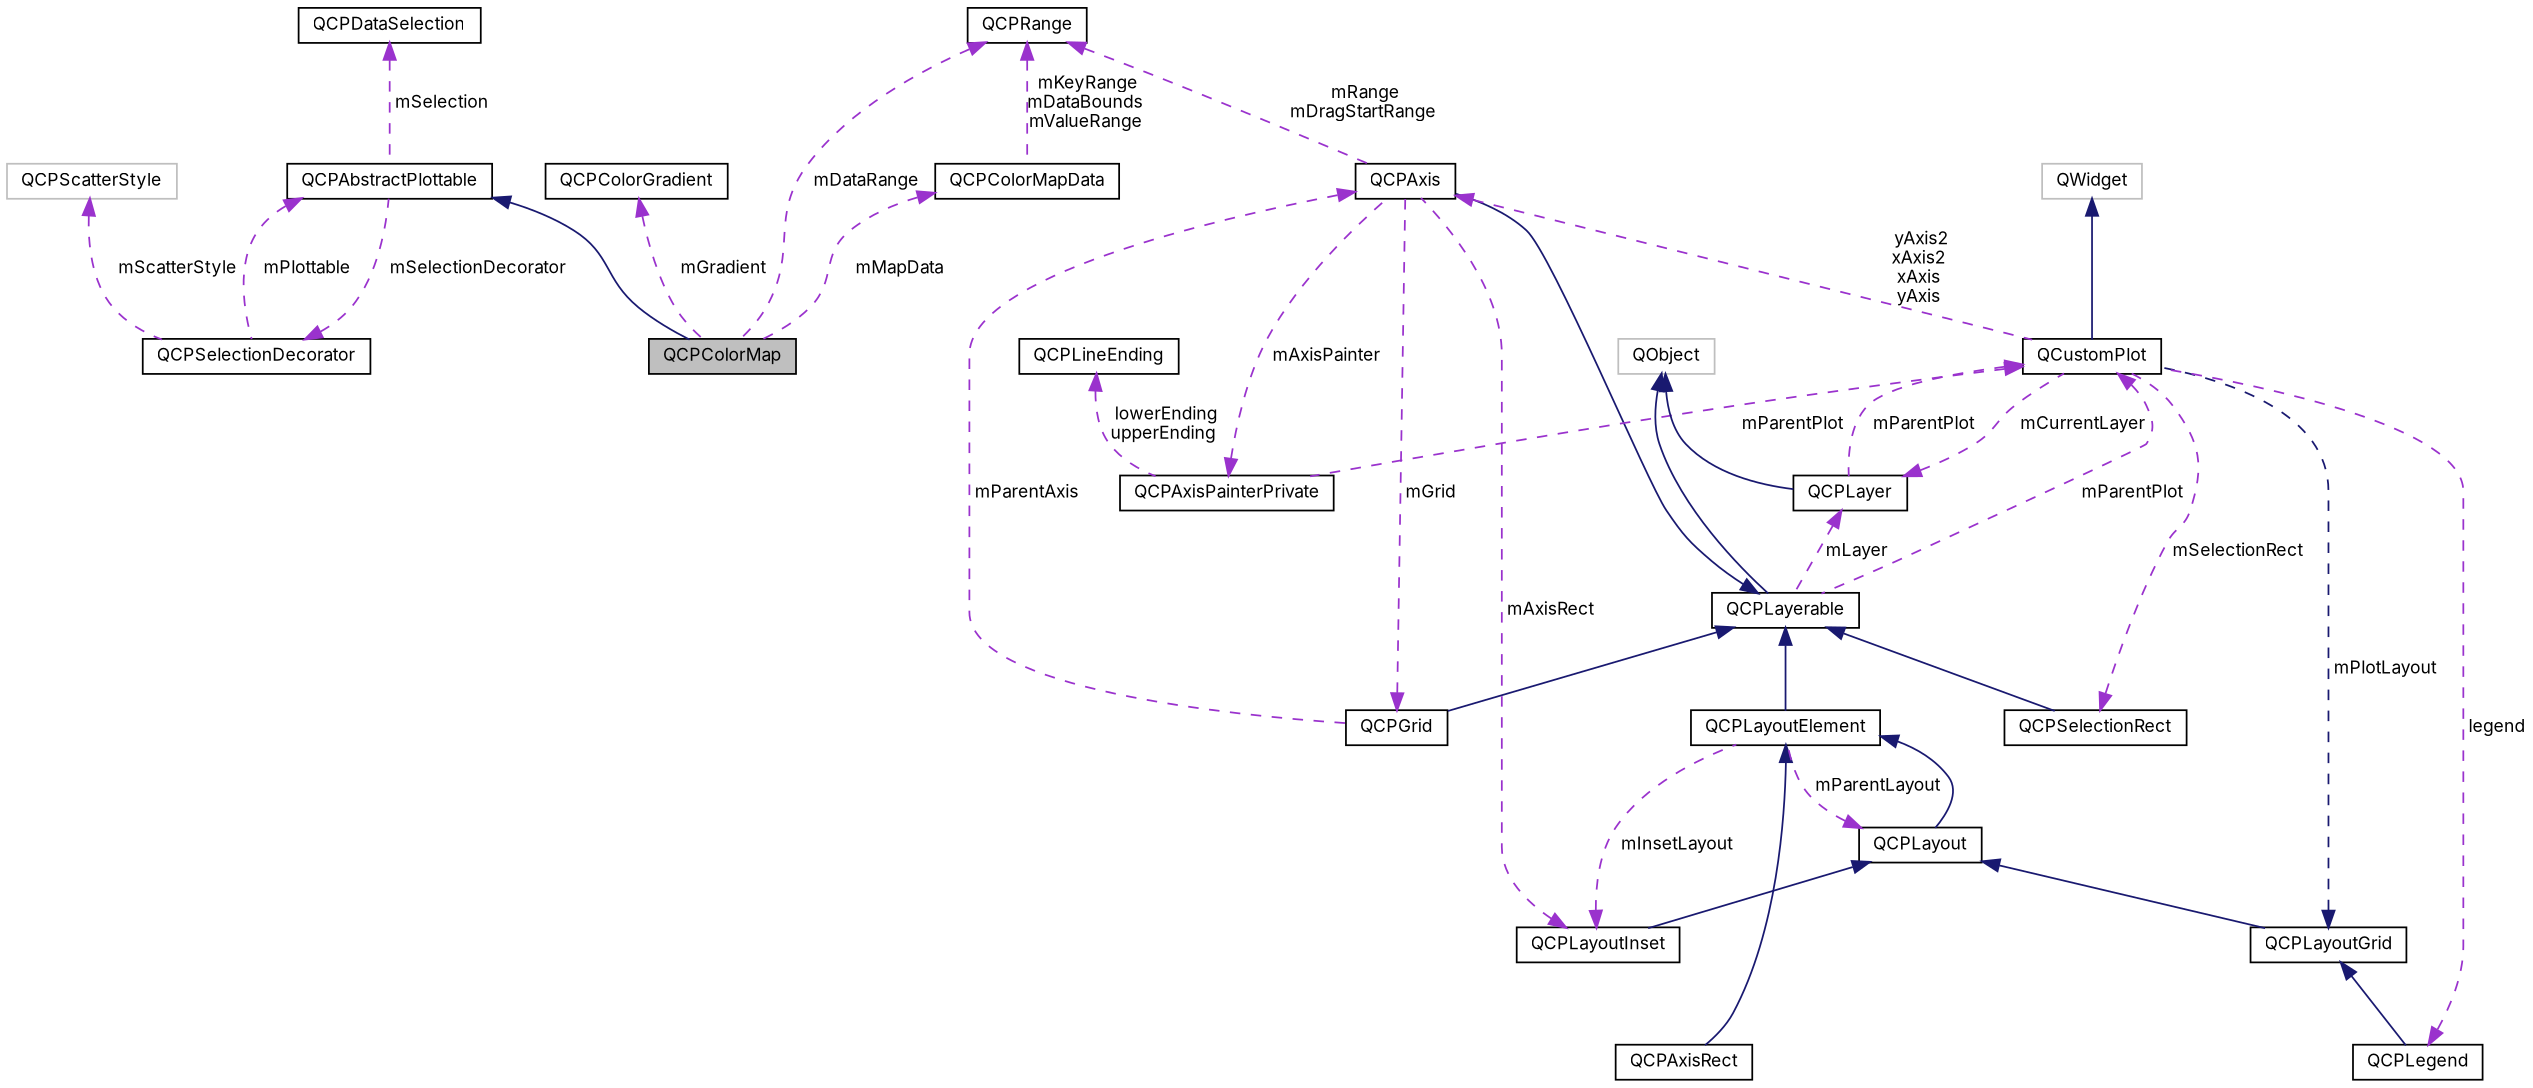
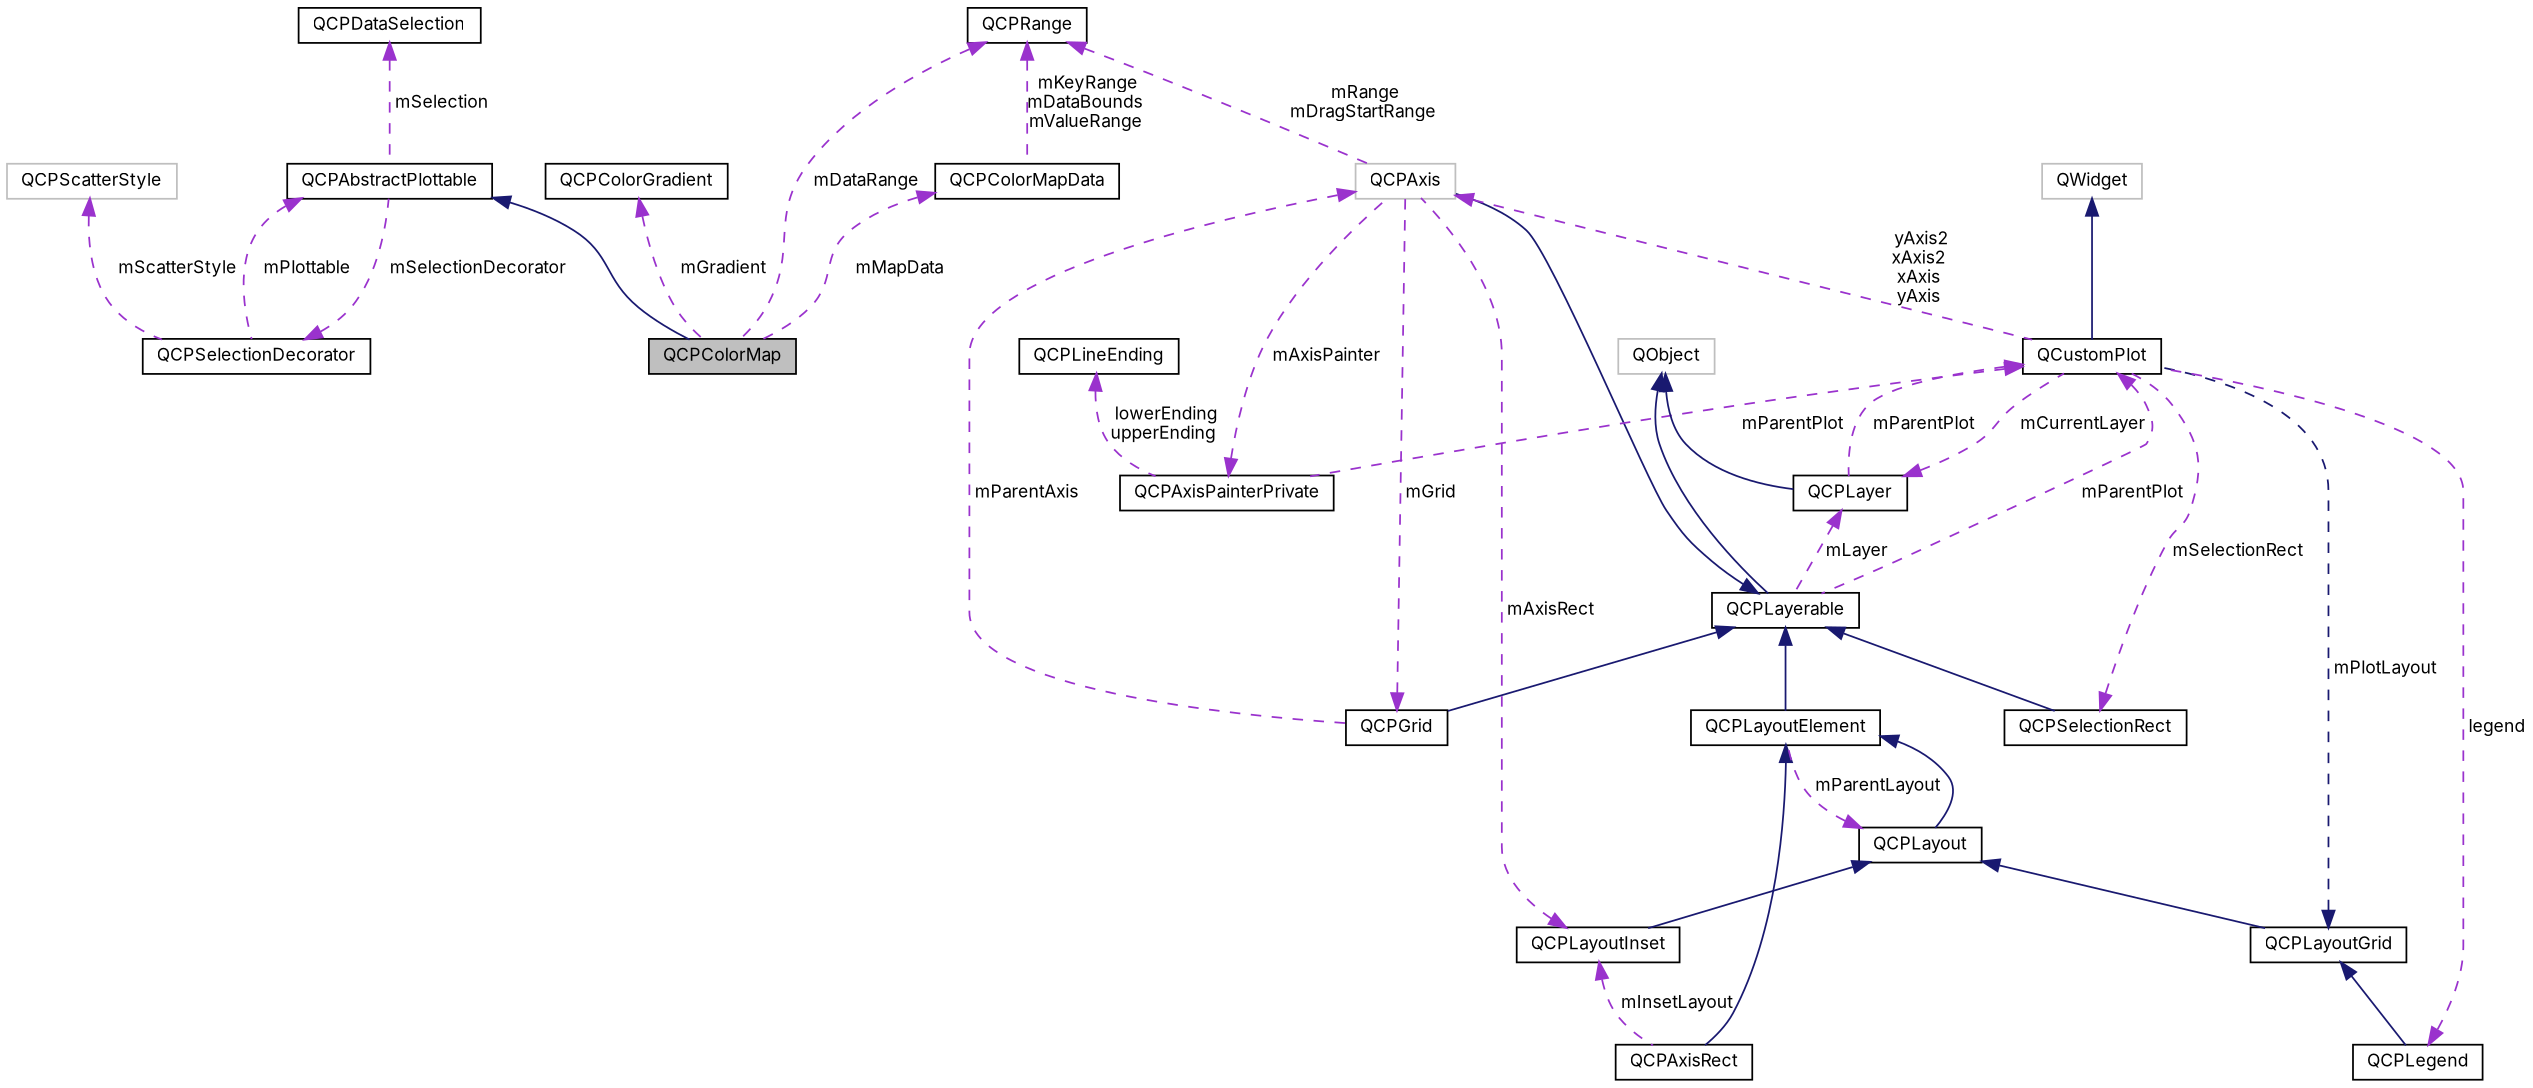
node "QCPAxis": color black -> grey75
edge "QCPLayoutElement" -> "QCPLayoutInset": now "QCPAxisRect" -> "QCPLayoutInset"
